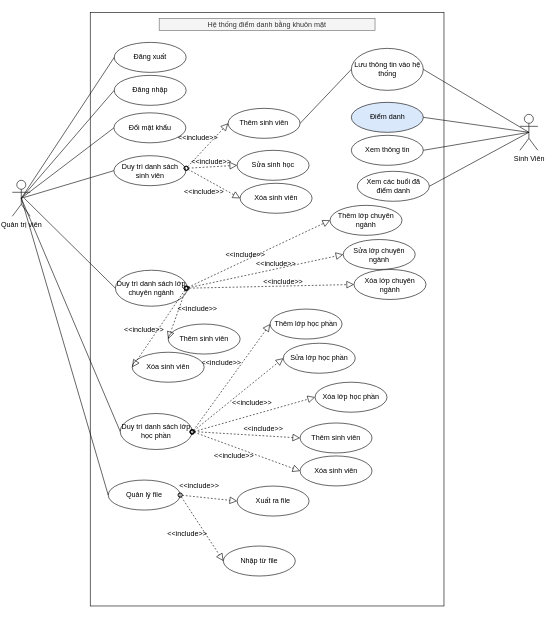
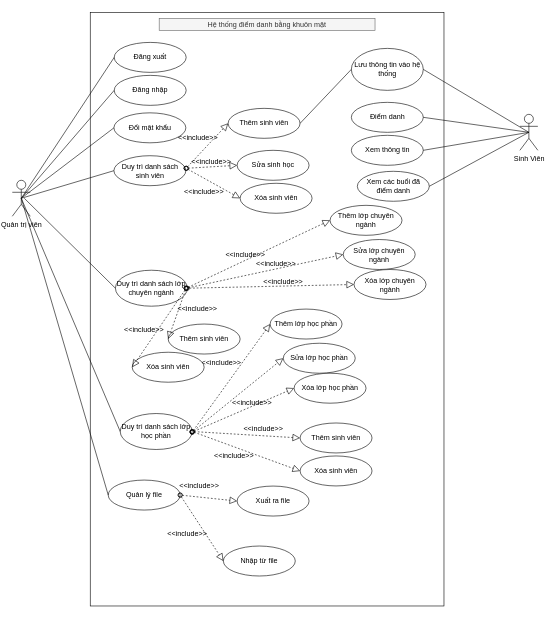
node "Điểm danh": fillcolor #dae8fc -> #ffffff
node "Xóa lớp học phần": moved (351, 397) -> (330, 388)
